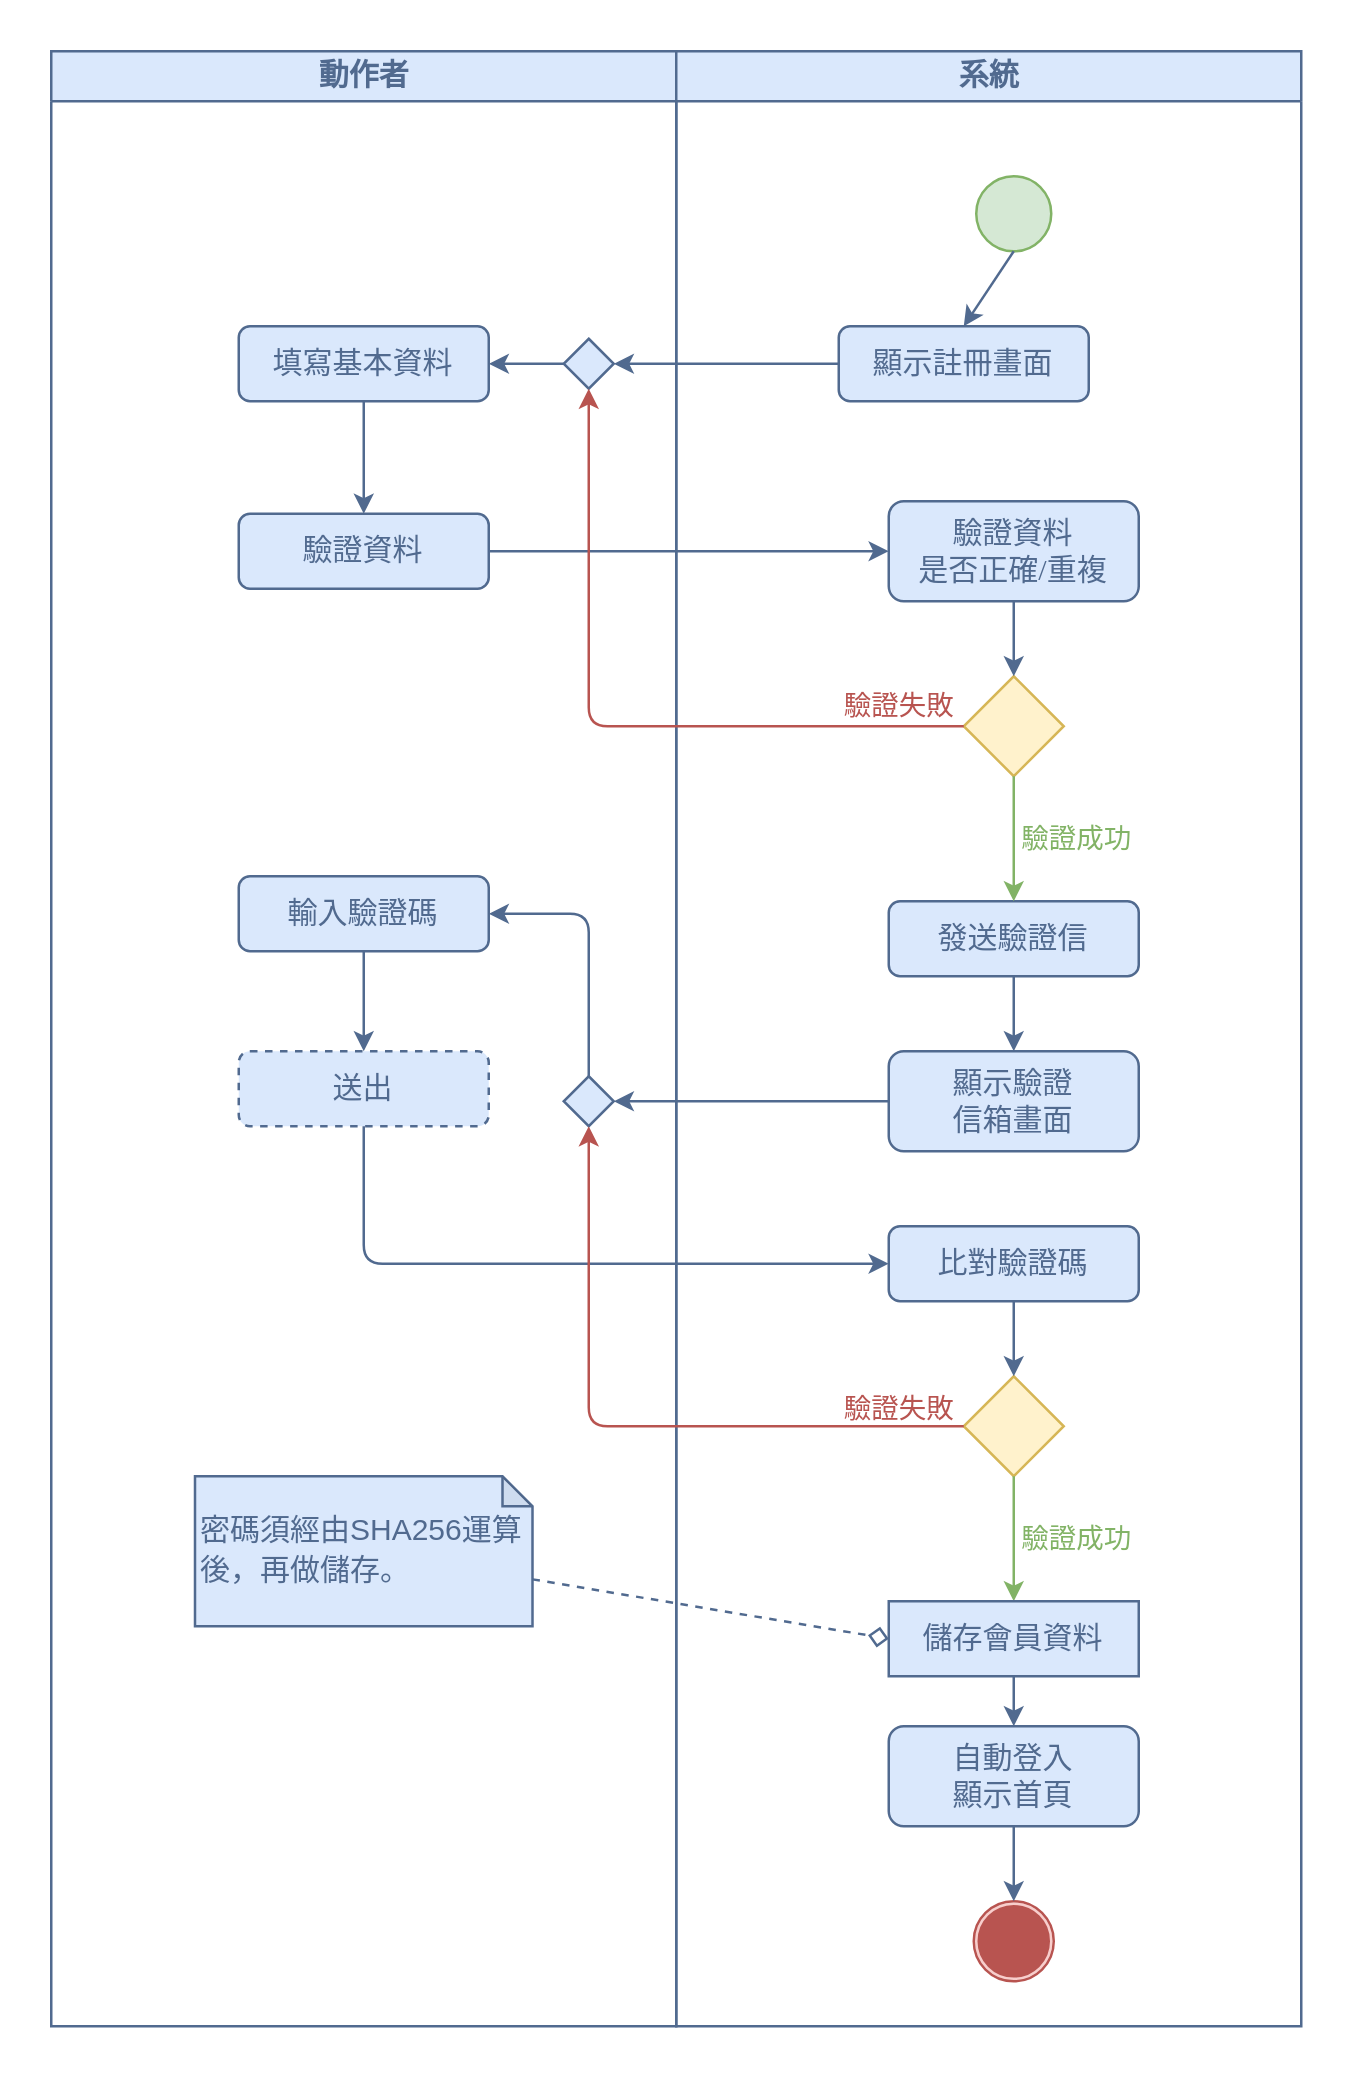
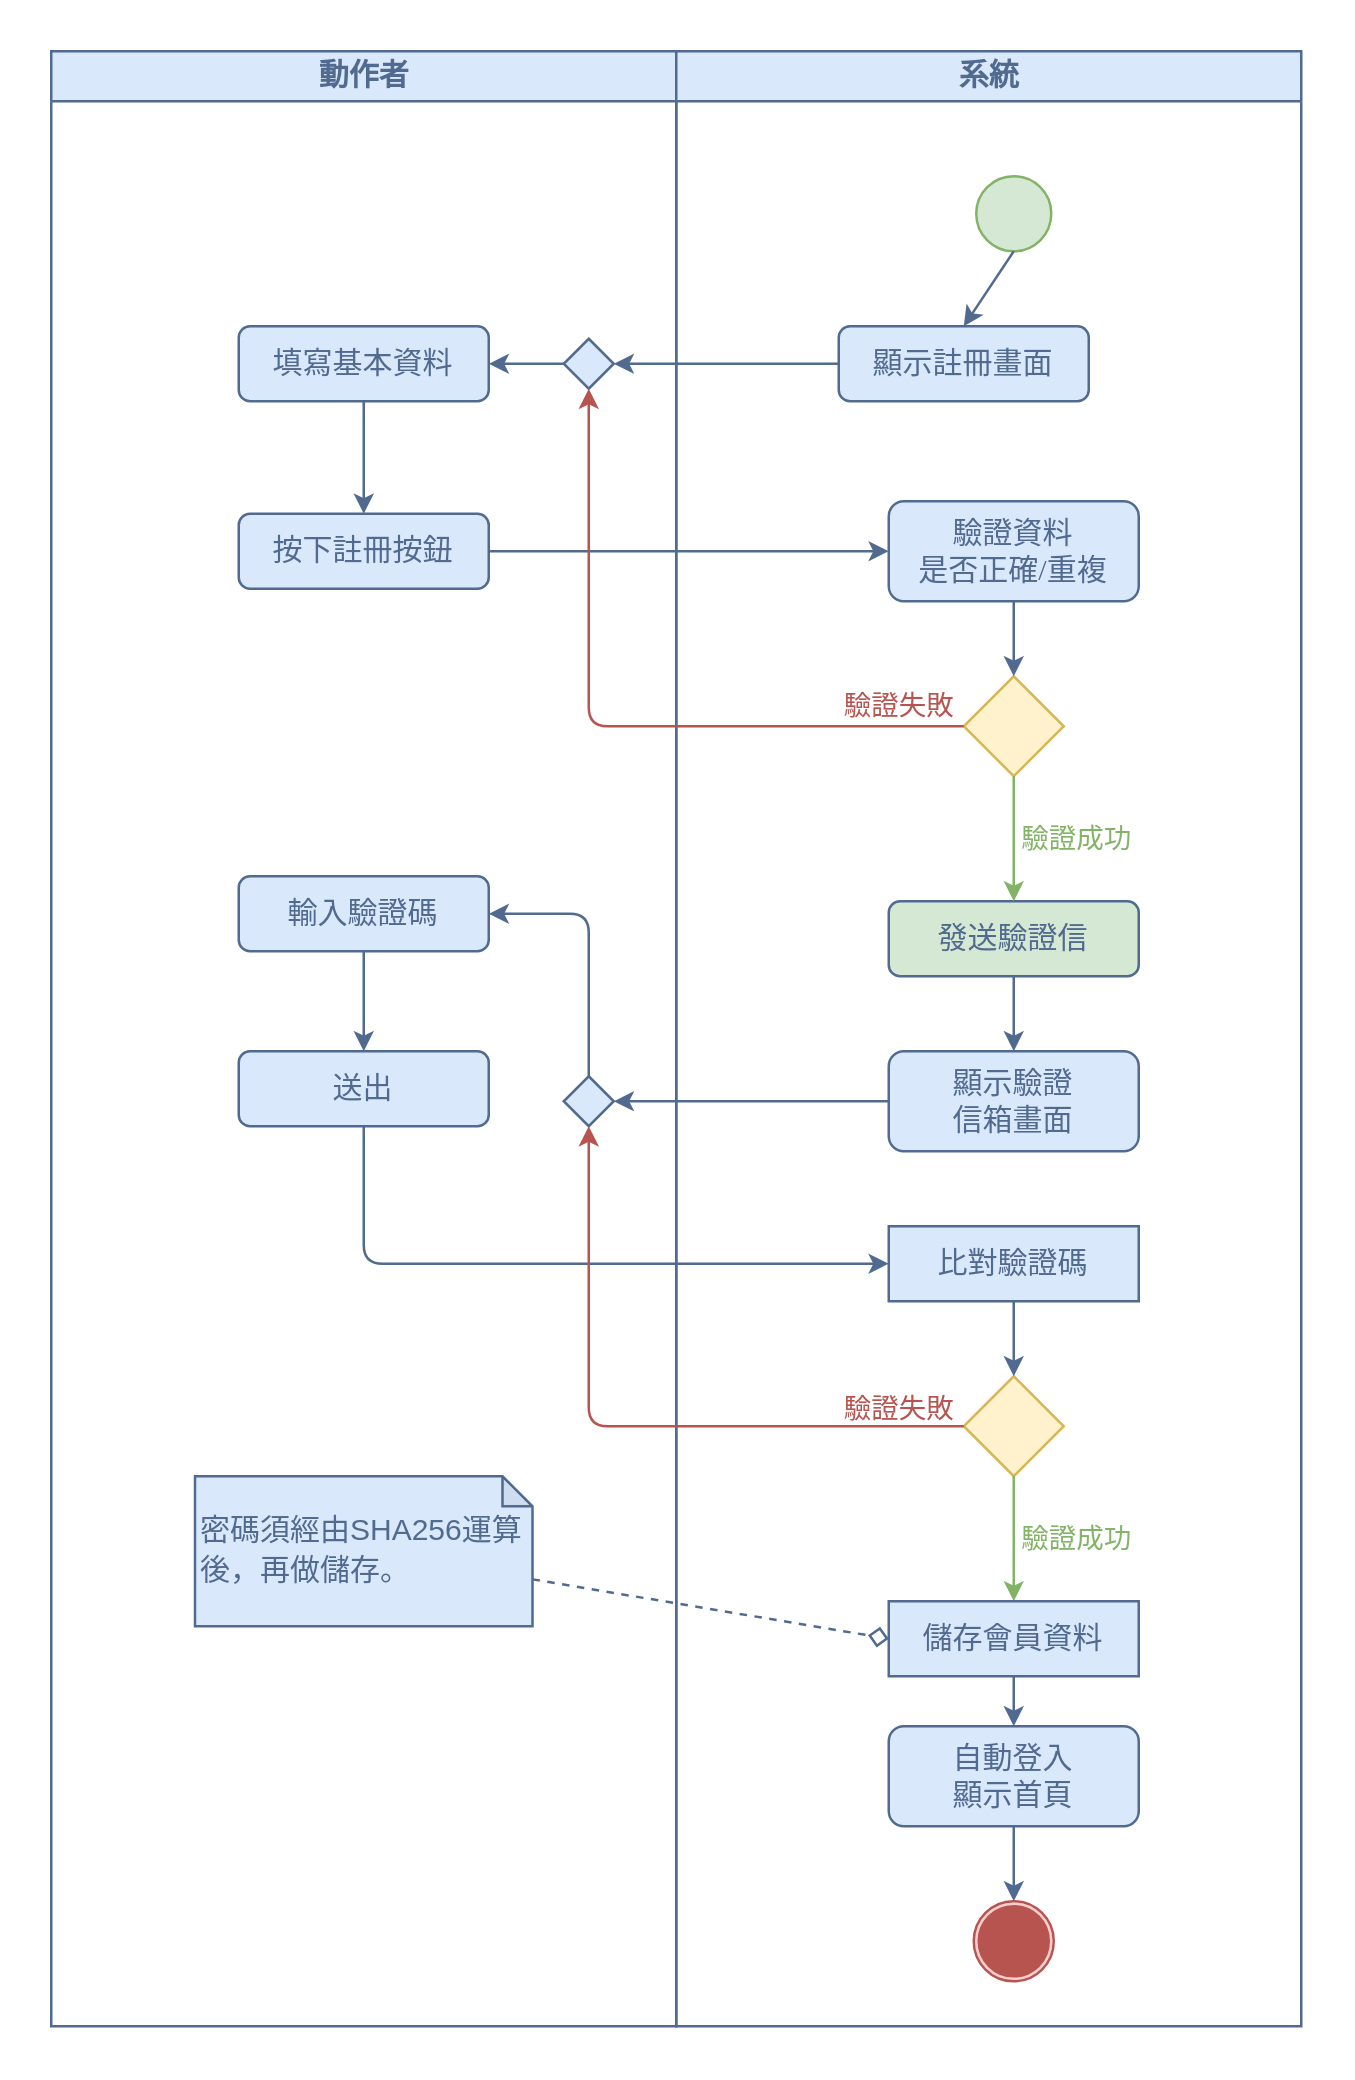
node "驗證資料": label "驗證資料" -> "按下註冊按鈕"
node "發送驗證信": fillcolor #dae8fc -> #d5e8d4
node "送出": style dashed -> solid
node "比對驗證碼": shape rounded rectangle -> rectangle
